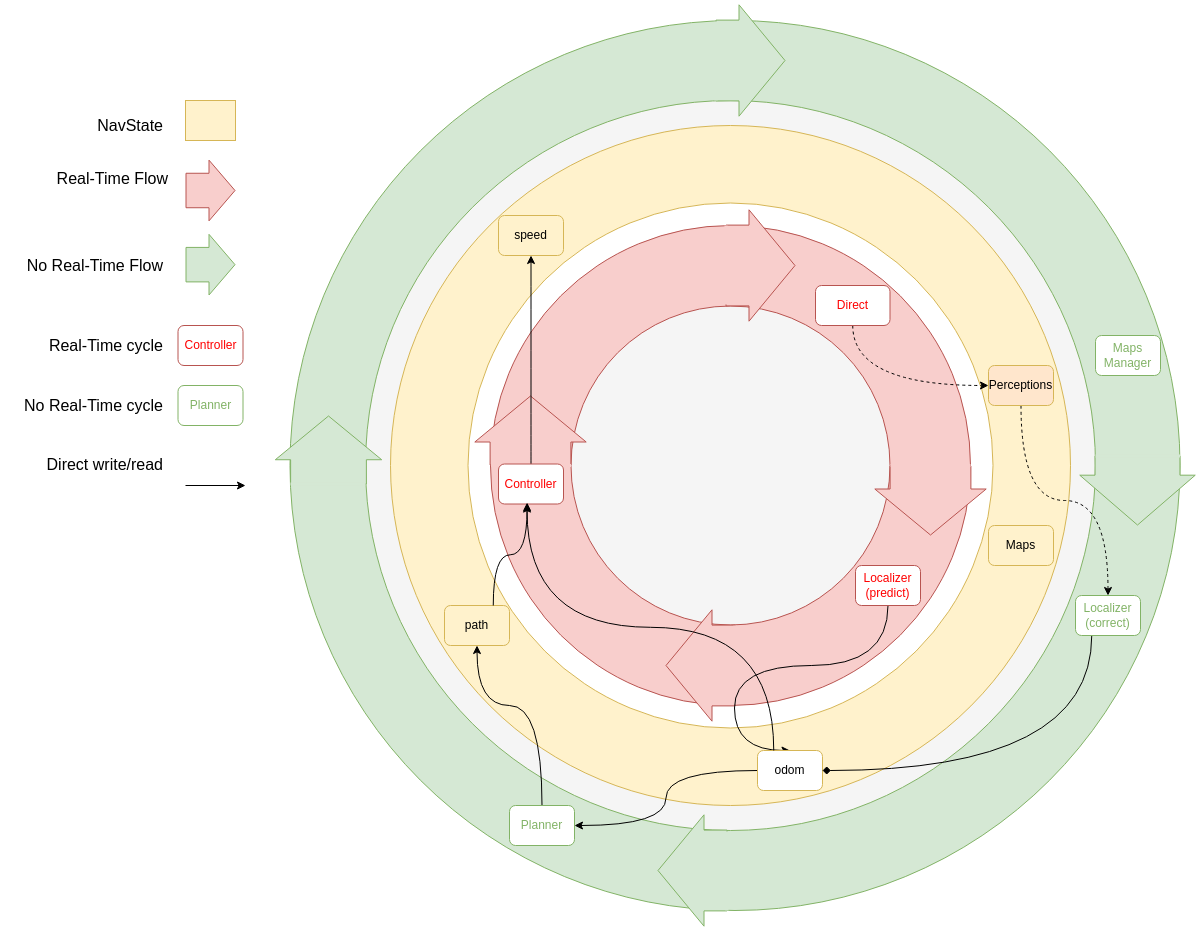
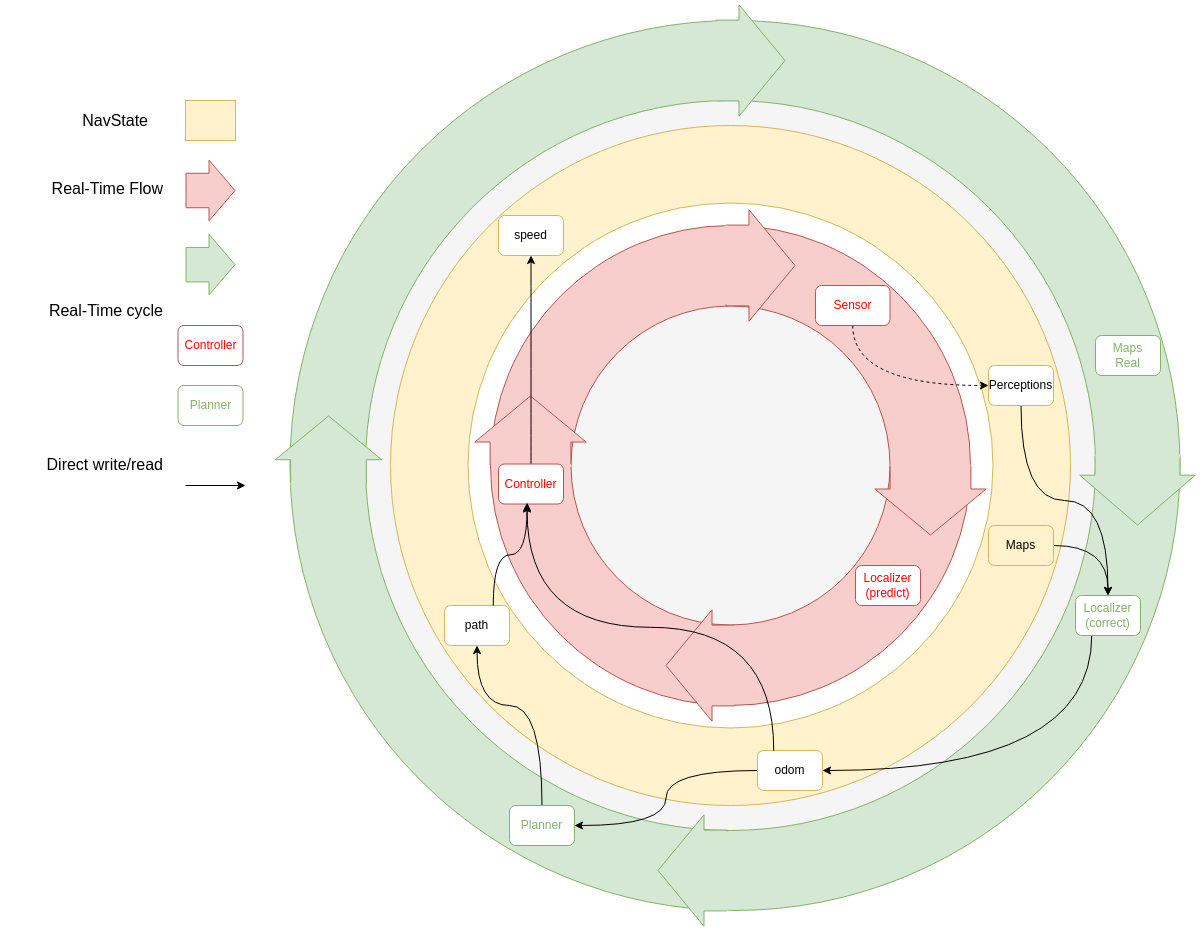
node "NavState": moved (136, 126) -> (121, 121)
node "Real-Time Flow": moved (106, 178) -> (101, 188)
node "speed": fillcolor #fff2cc -> #ffffff
node "No Real-Time Flow": removed
node "Direct": label "Direct" -> "Sensor"
node "Real-Time cycle": moved (93, 346) -> (93, 311)
node "Maps Manager": label "Maps Manager" -> "Maps Real"
node "Perceptions": fillcolor #ffe6cc -> #ffffff
node "No Real-Time cycle": removed
edge "Perceptions" -> "Localizer (correct)": style dashed -> solid
edge "Maps" -> "Localizer (correct)": added
node "path": fillcolor #fff2cc -> #ffffff
edge "Localizer (predict)" -> "odom": removed
edge "Localizer (correct)" -> "odom": arrowhead diamond -> classic
